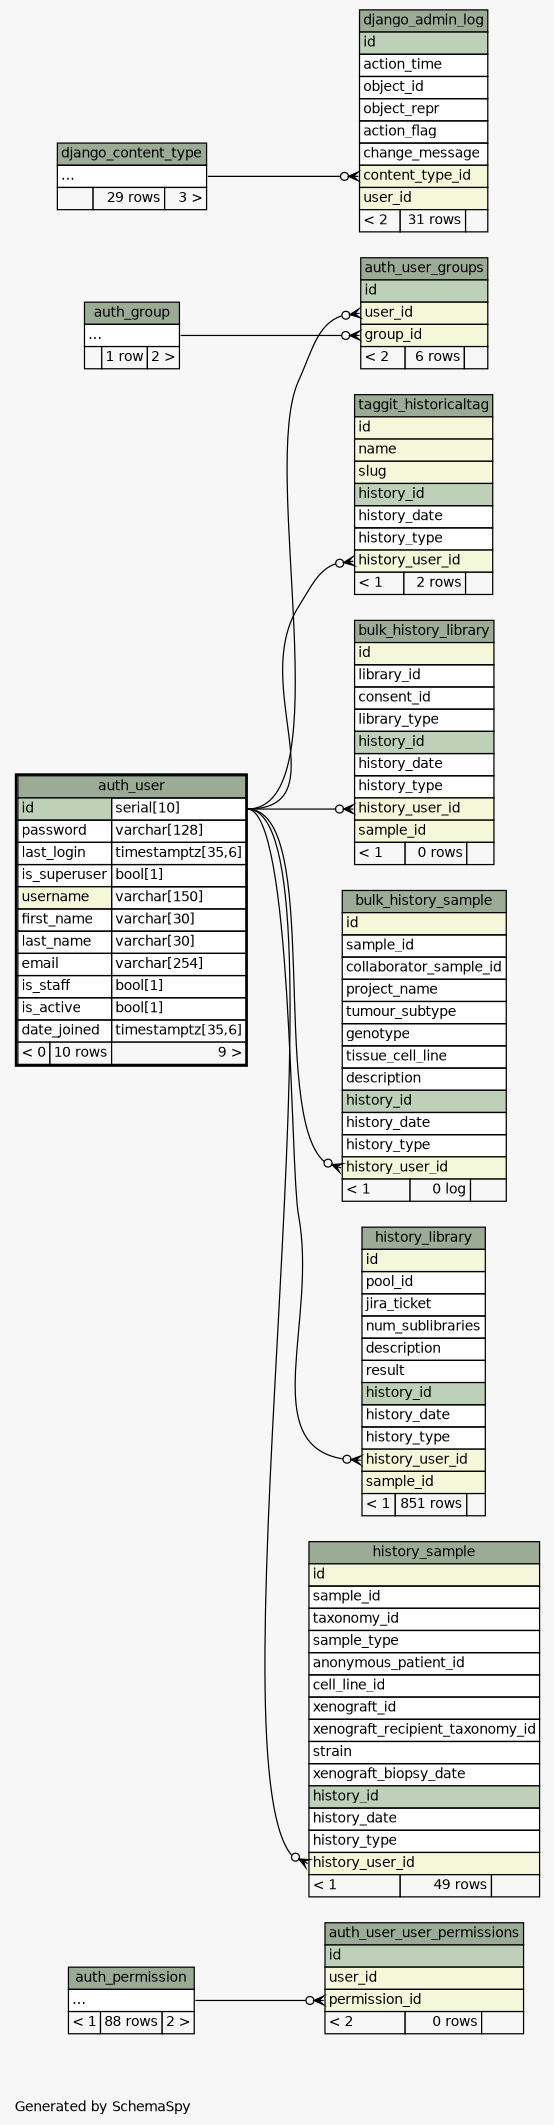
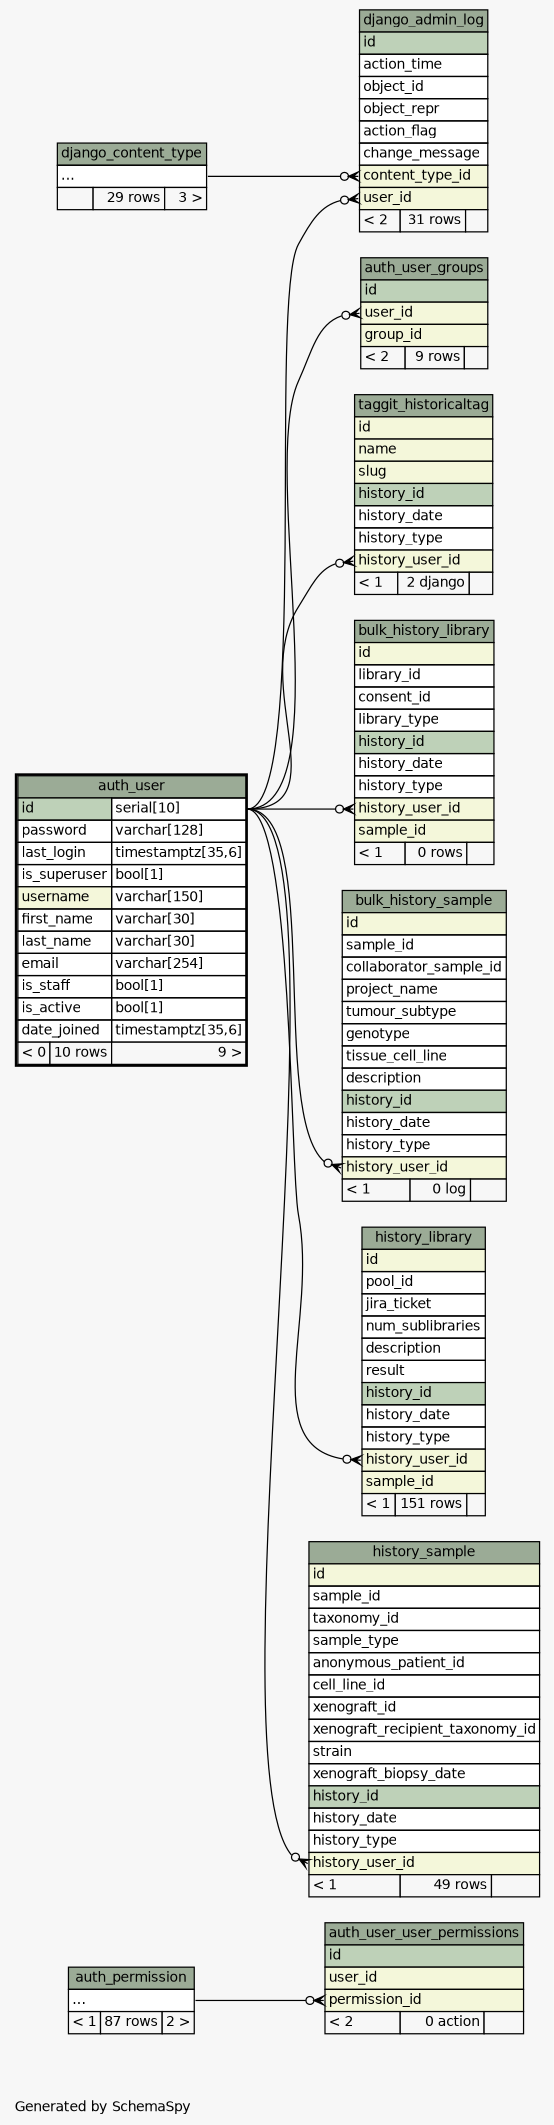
node "auth_group": removed
node "auth_user_groups": text "6 rows" -> "9 rows"
node "taggit_historicaltag": text "2 rows" -> "2 django"
edge "auth_user" -> "django_admin_log": added
node "history_library": text "851 rows" -> "151 rows"
node "auth_permission": text "88 rows" -> "87 rows"
node "auth_user_user_permissions": text "0 rows" -> "0 action"
